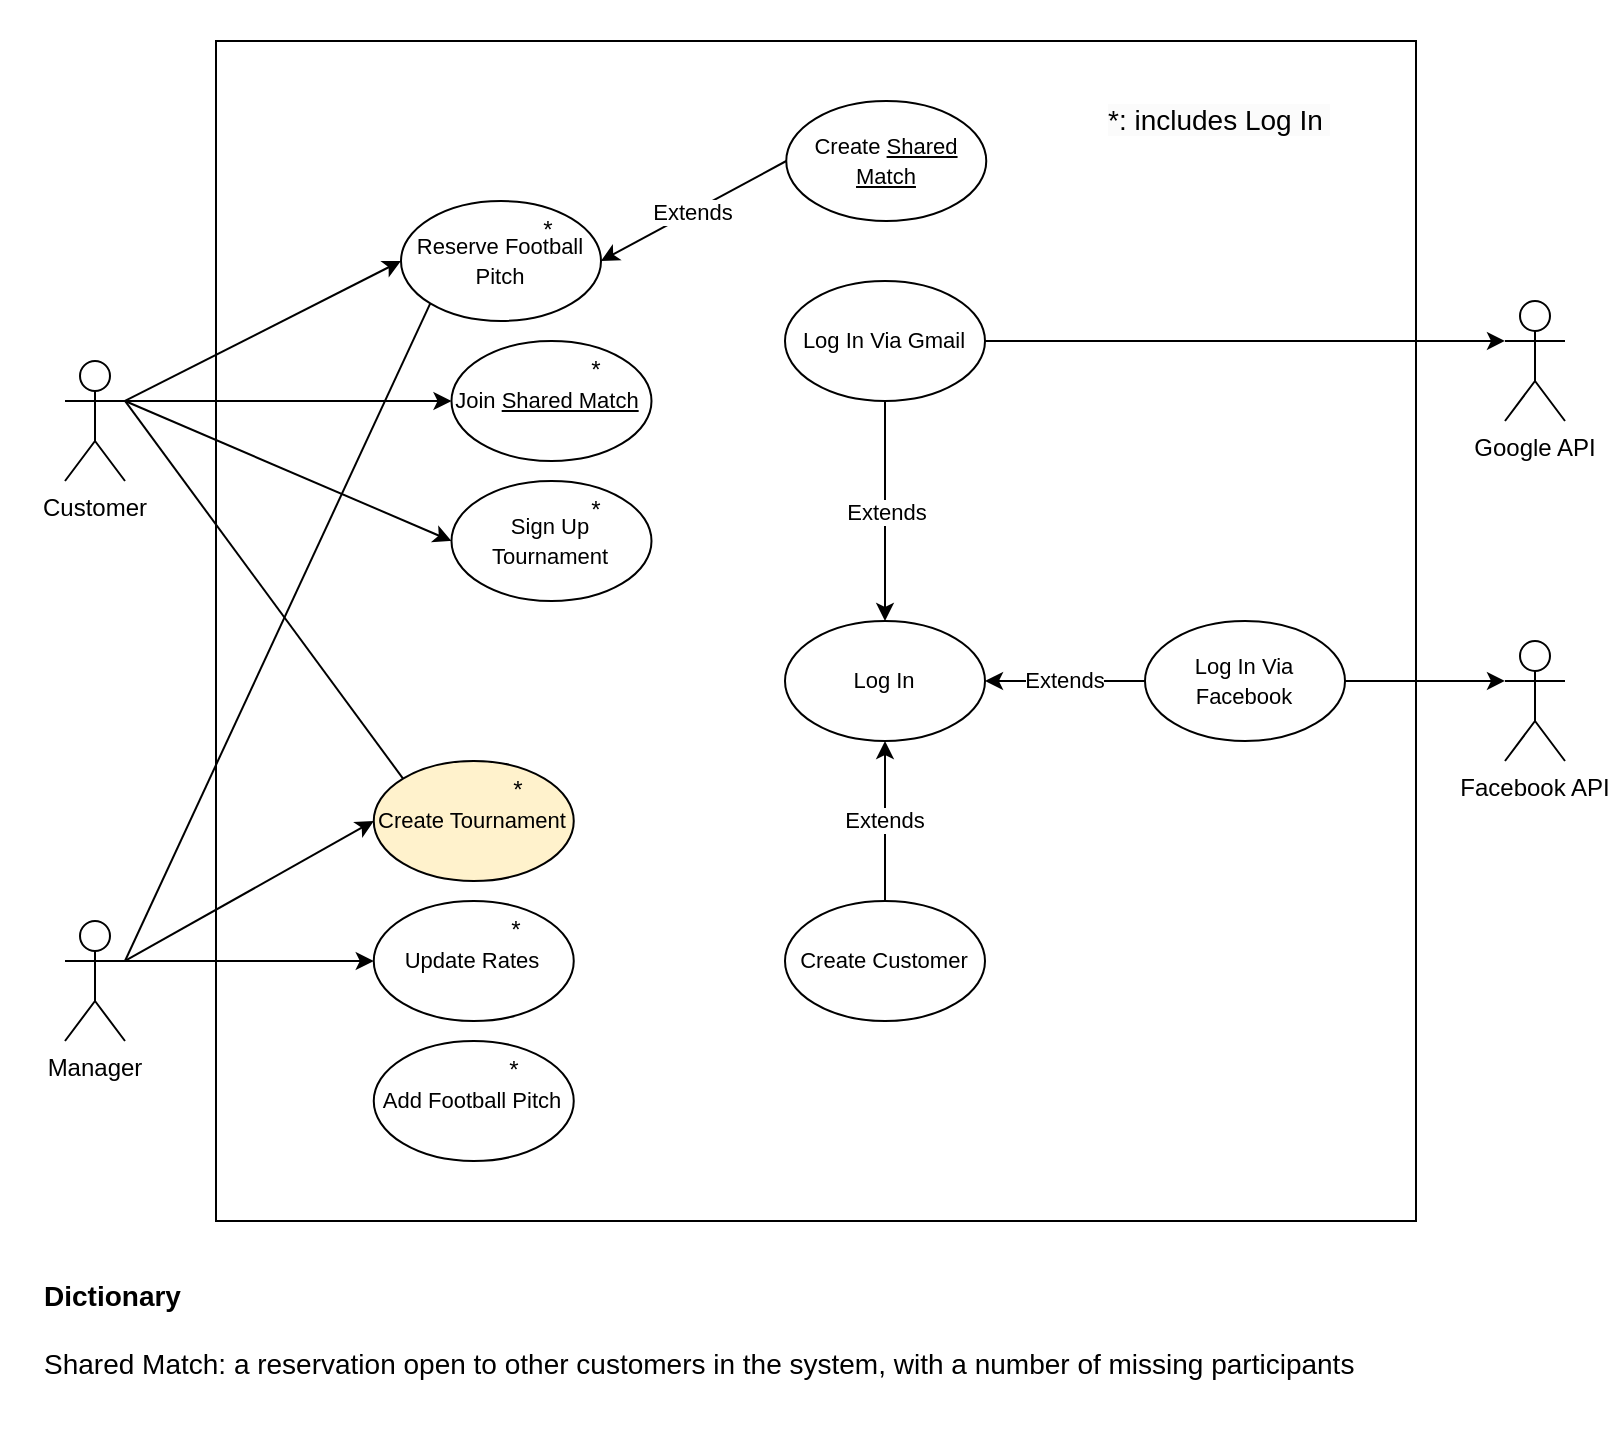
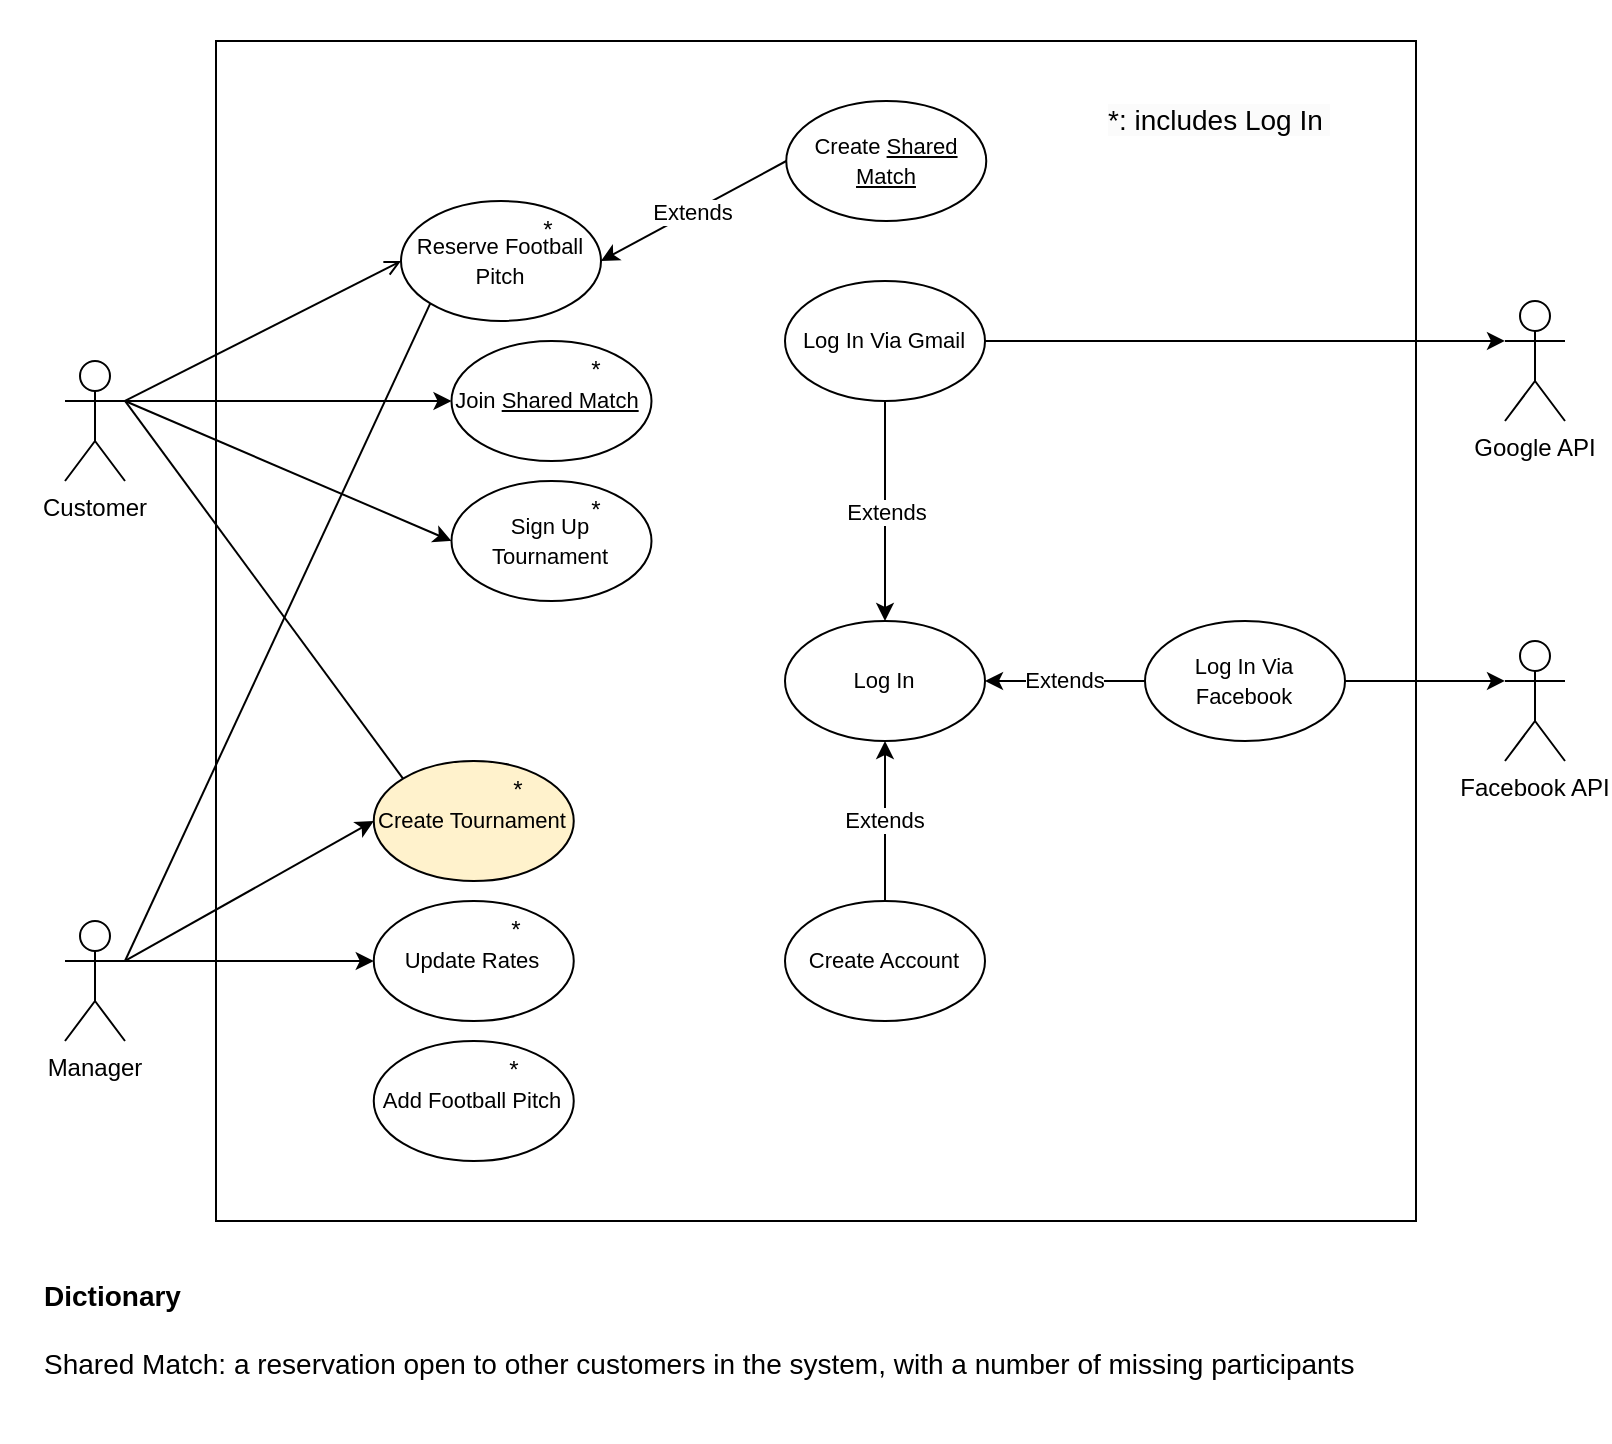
edge "Customer" -> "Reserve Football Pitch": arrowhead classic -> open
node "Create Customer": label "Create Customer" -> "Create Account"
